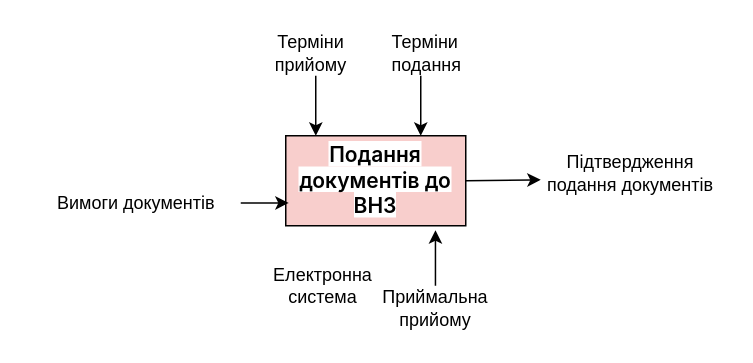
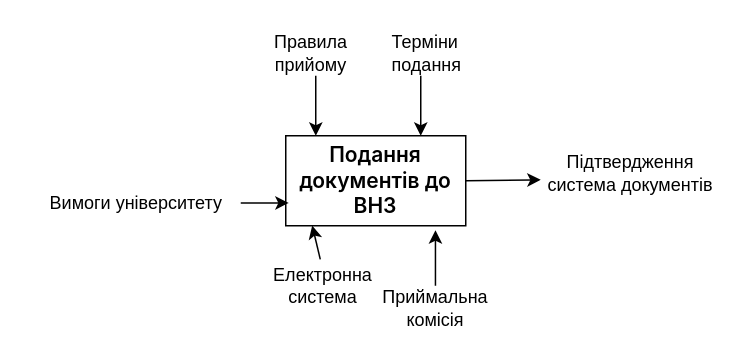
node "Терміни прийому": label "Терміни прийому" -> "Правила прийому"
node "Підтвердження подання документів": label "Підтвердження подання документів" -> "Підтвердження система документів"
node "Подання документів до ВНЗ": fillcolor #f8cecc -> #ffffff
node "Вимоги документів": label "Вимоги документів" -> "Вимоги університету"
edge "Електронна система" -> "Подання документів до ВНЗ": added
node "Приймальна прийому": label "Приймальна прийому" -> "Приймальна комісія"
